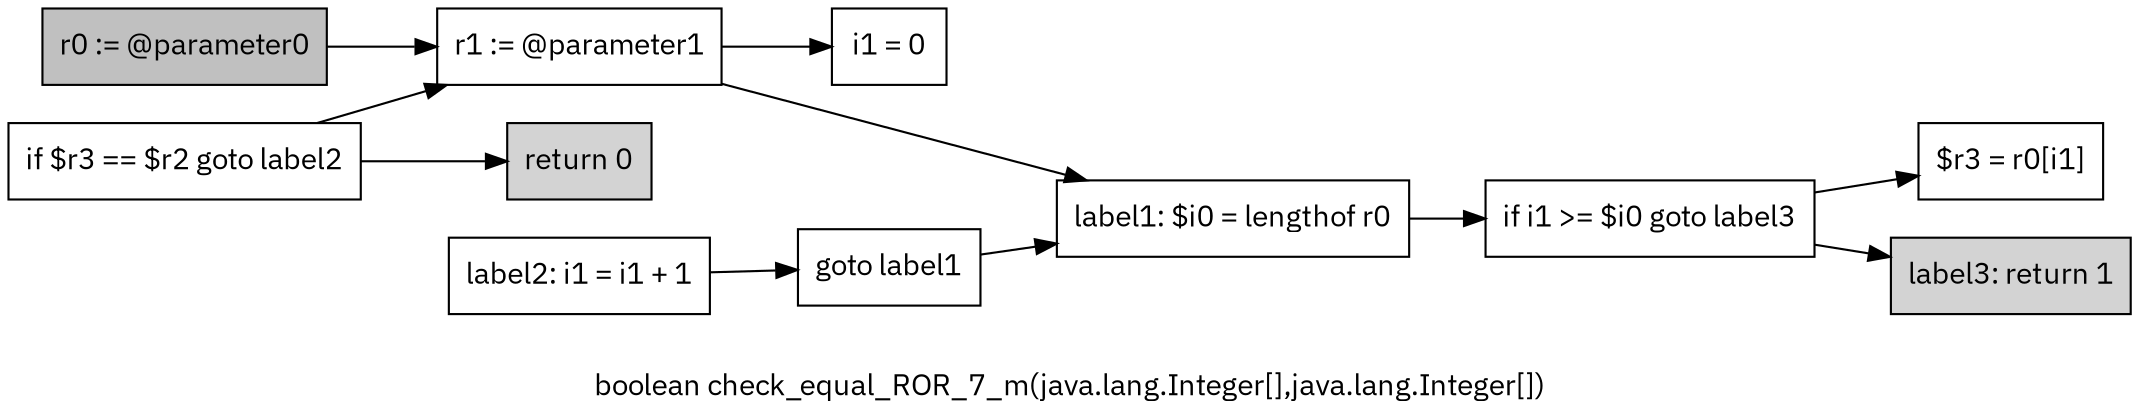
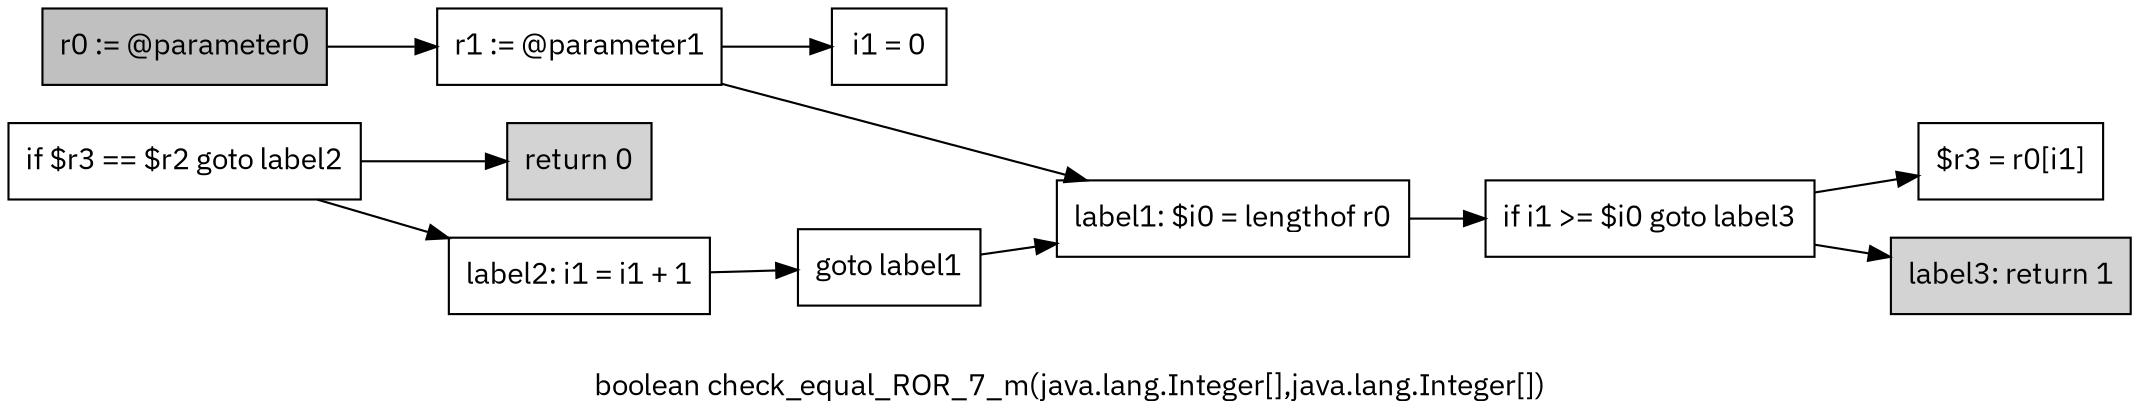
edge "if $r3 == $r2 goto label2" -> "r1 := @parameter1": now "if $r3 == $r2 goto label2" -> "label2: i1 = i1 + 1"
